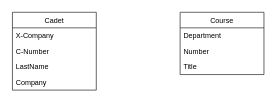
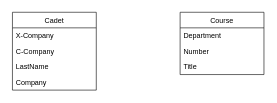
node "C-Number": label "C-Number" -> "C-Company"
